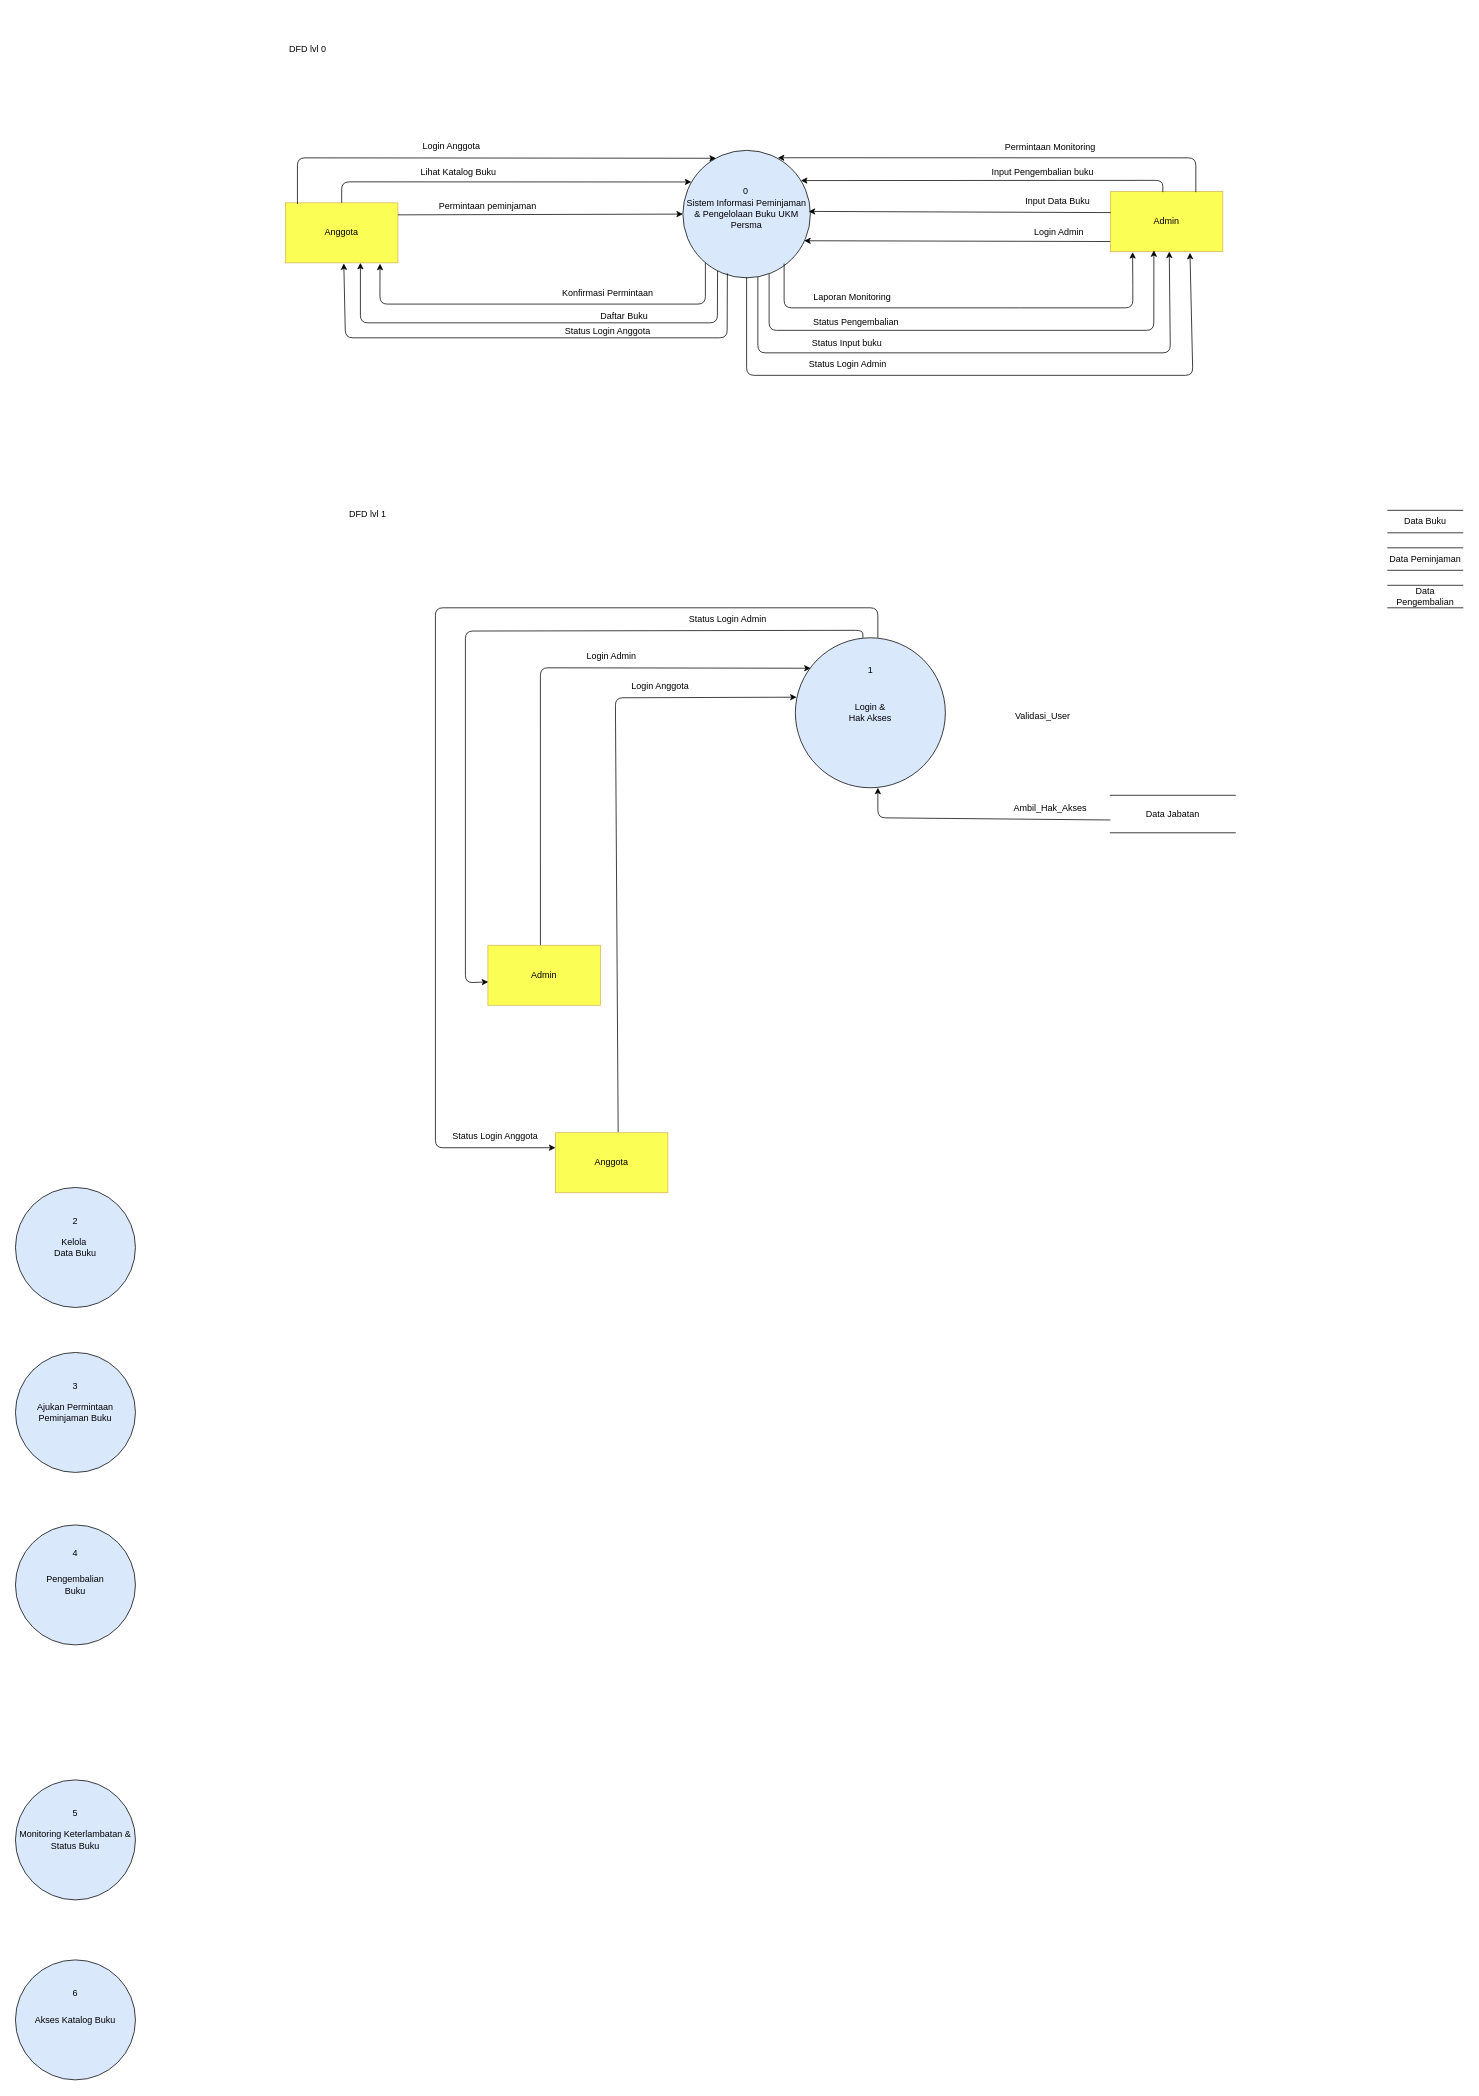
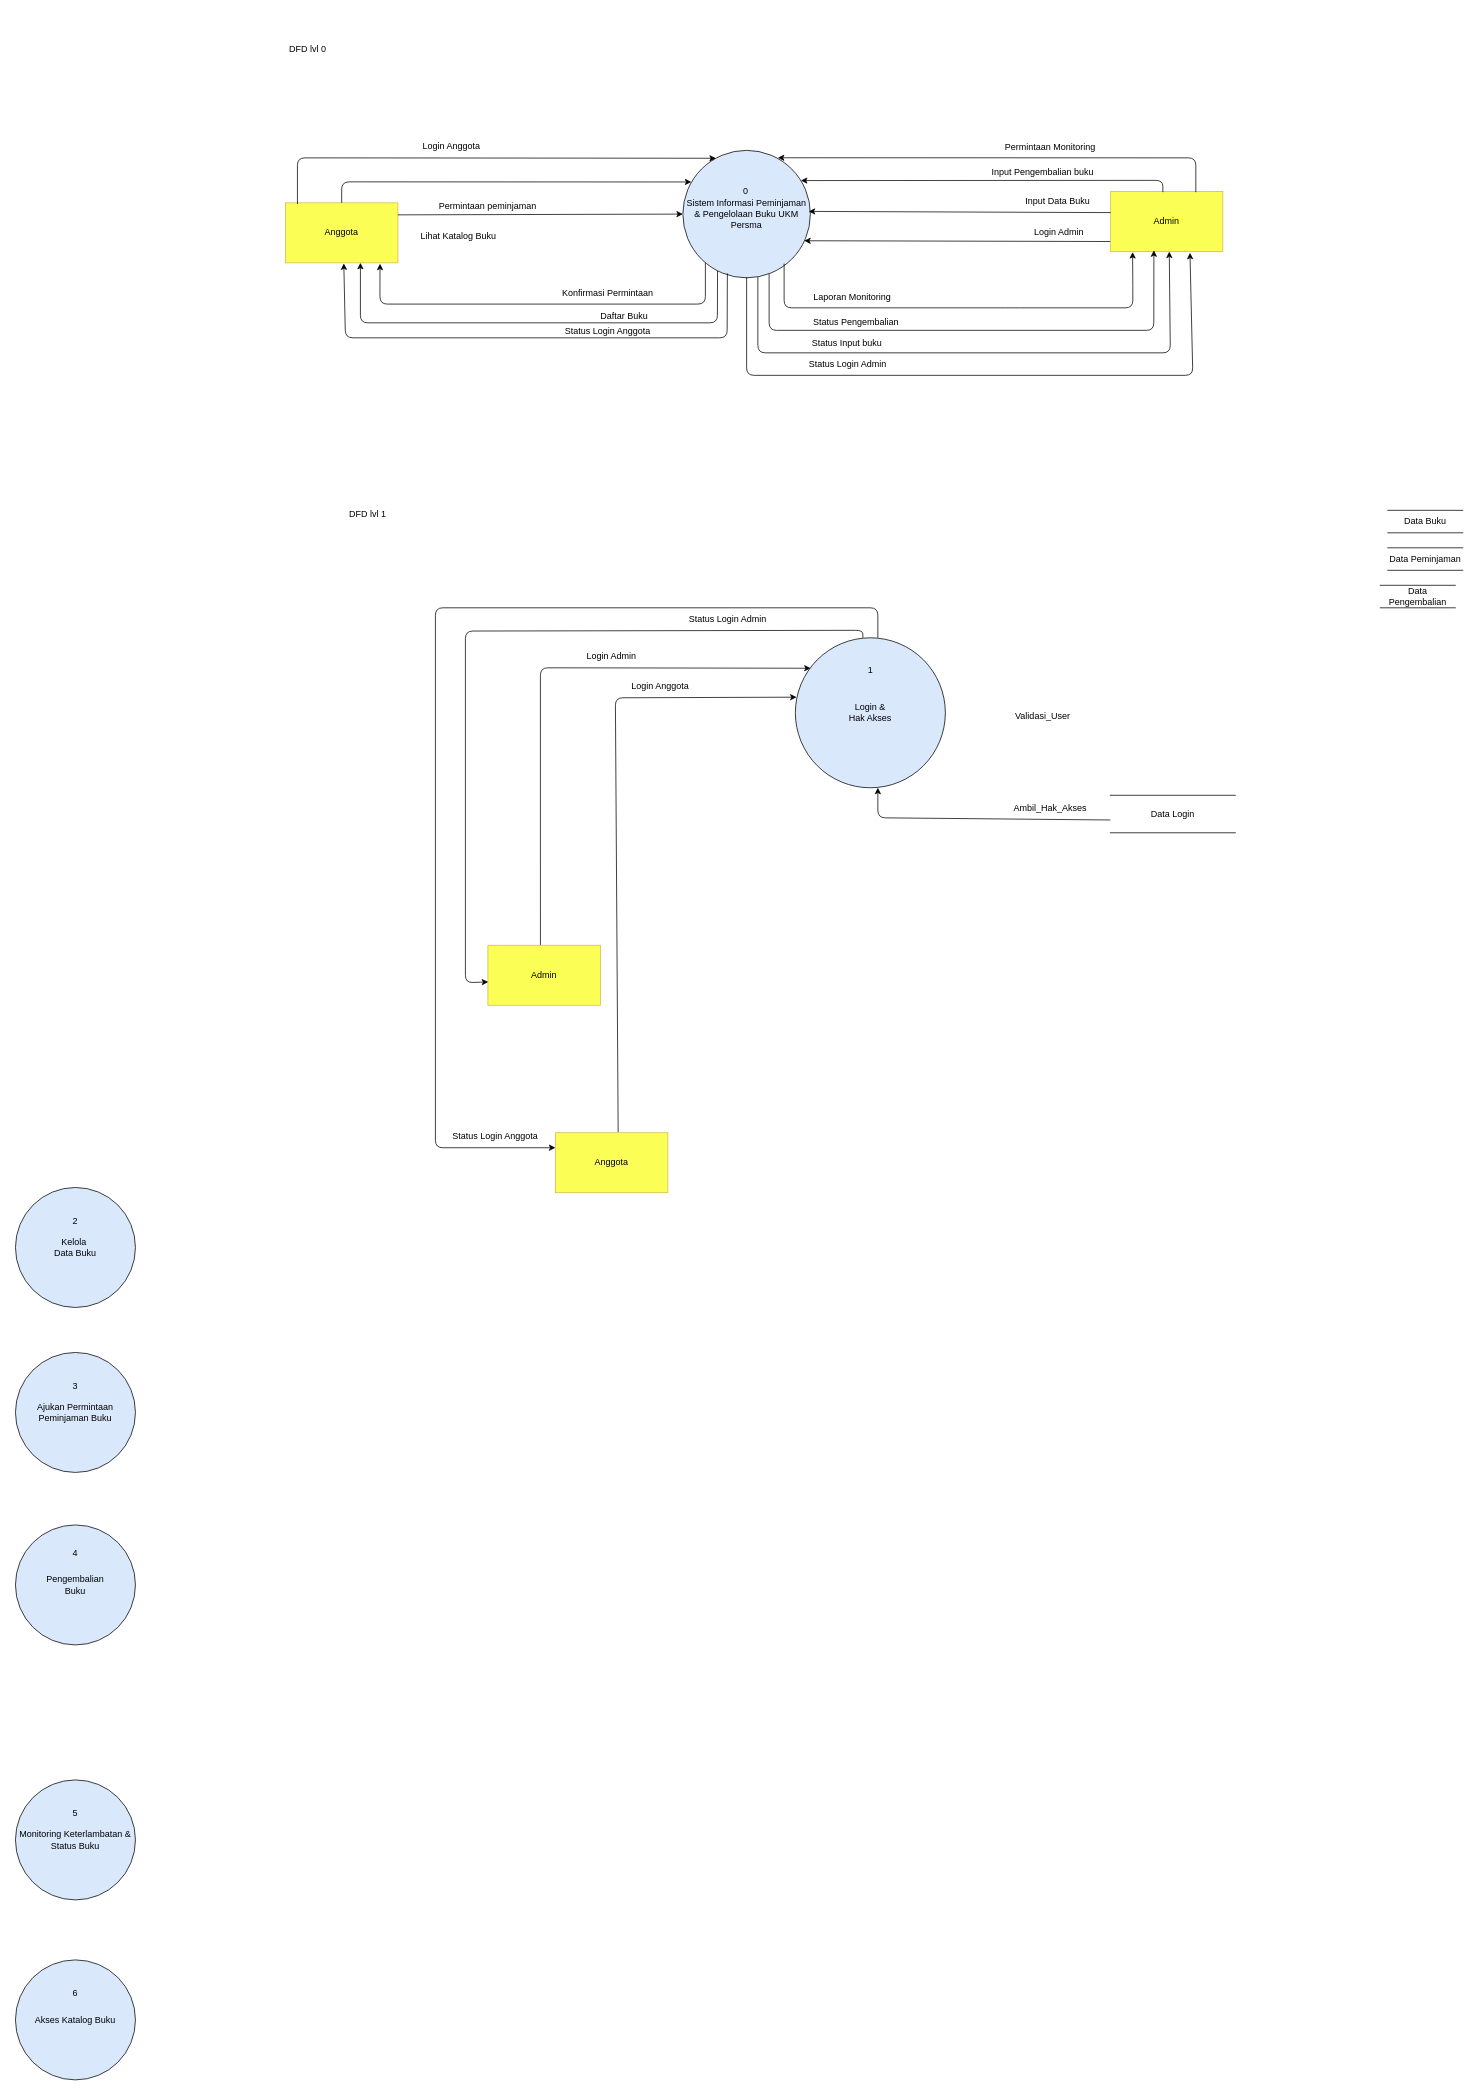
node "Lihat Katalog Buku": moved (459, 173) -> (459, 237)
node "Data Pengembalian": moved (1425, 597) -> (1418, 597)
node "Data Jabatan": label "Data Jabatan" -> "Data Login"
